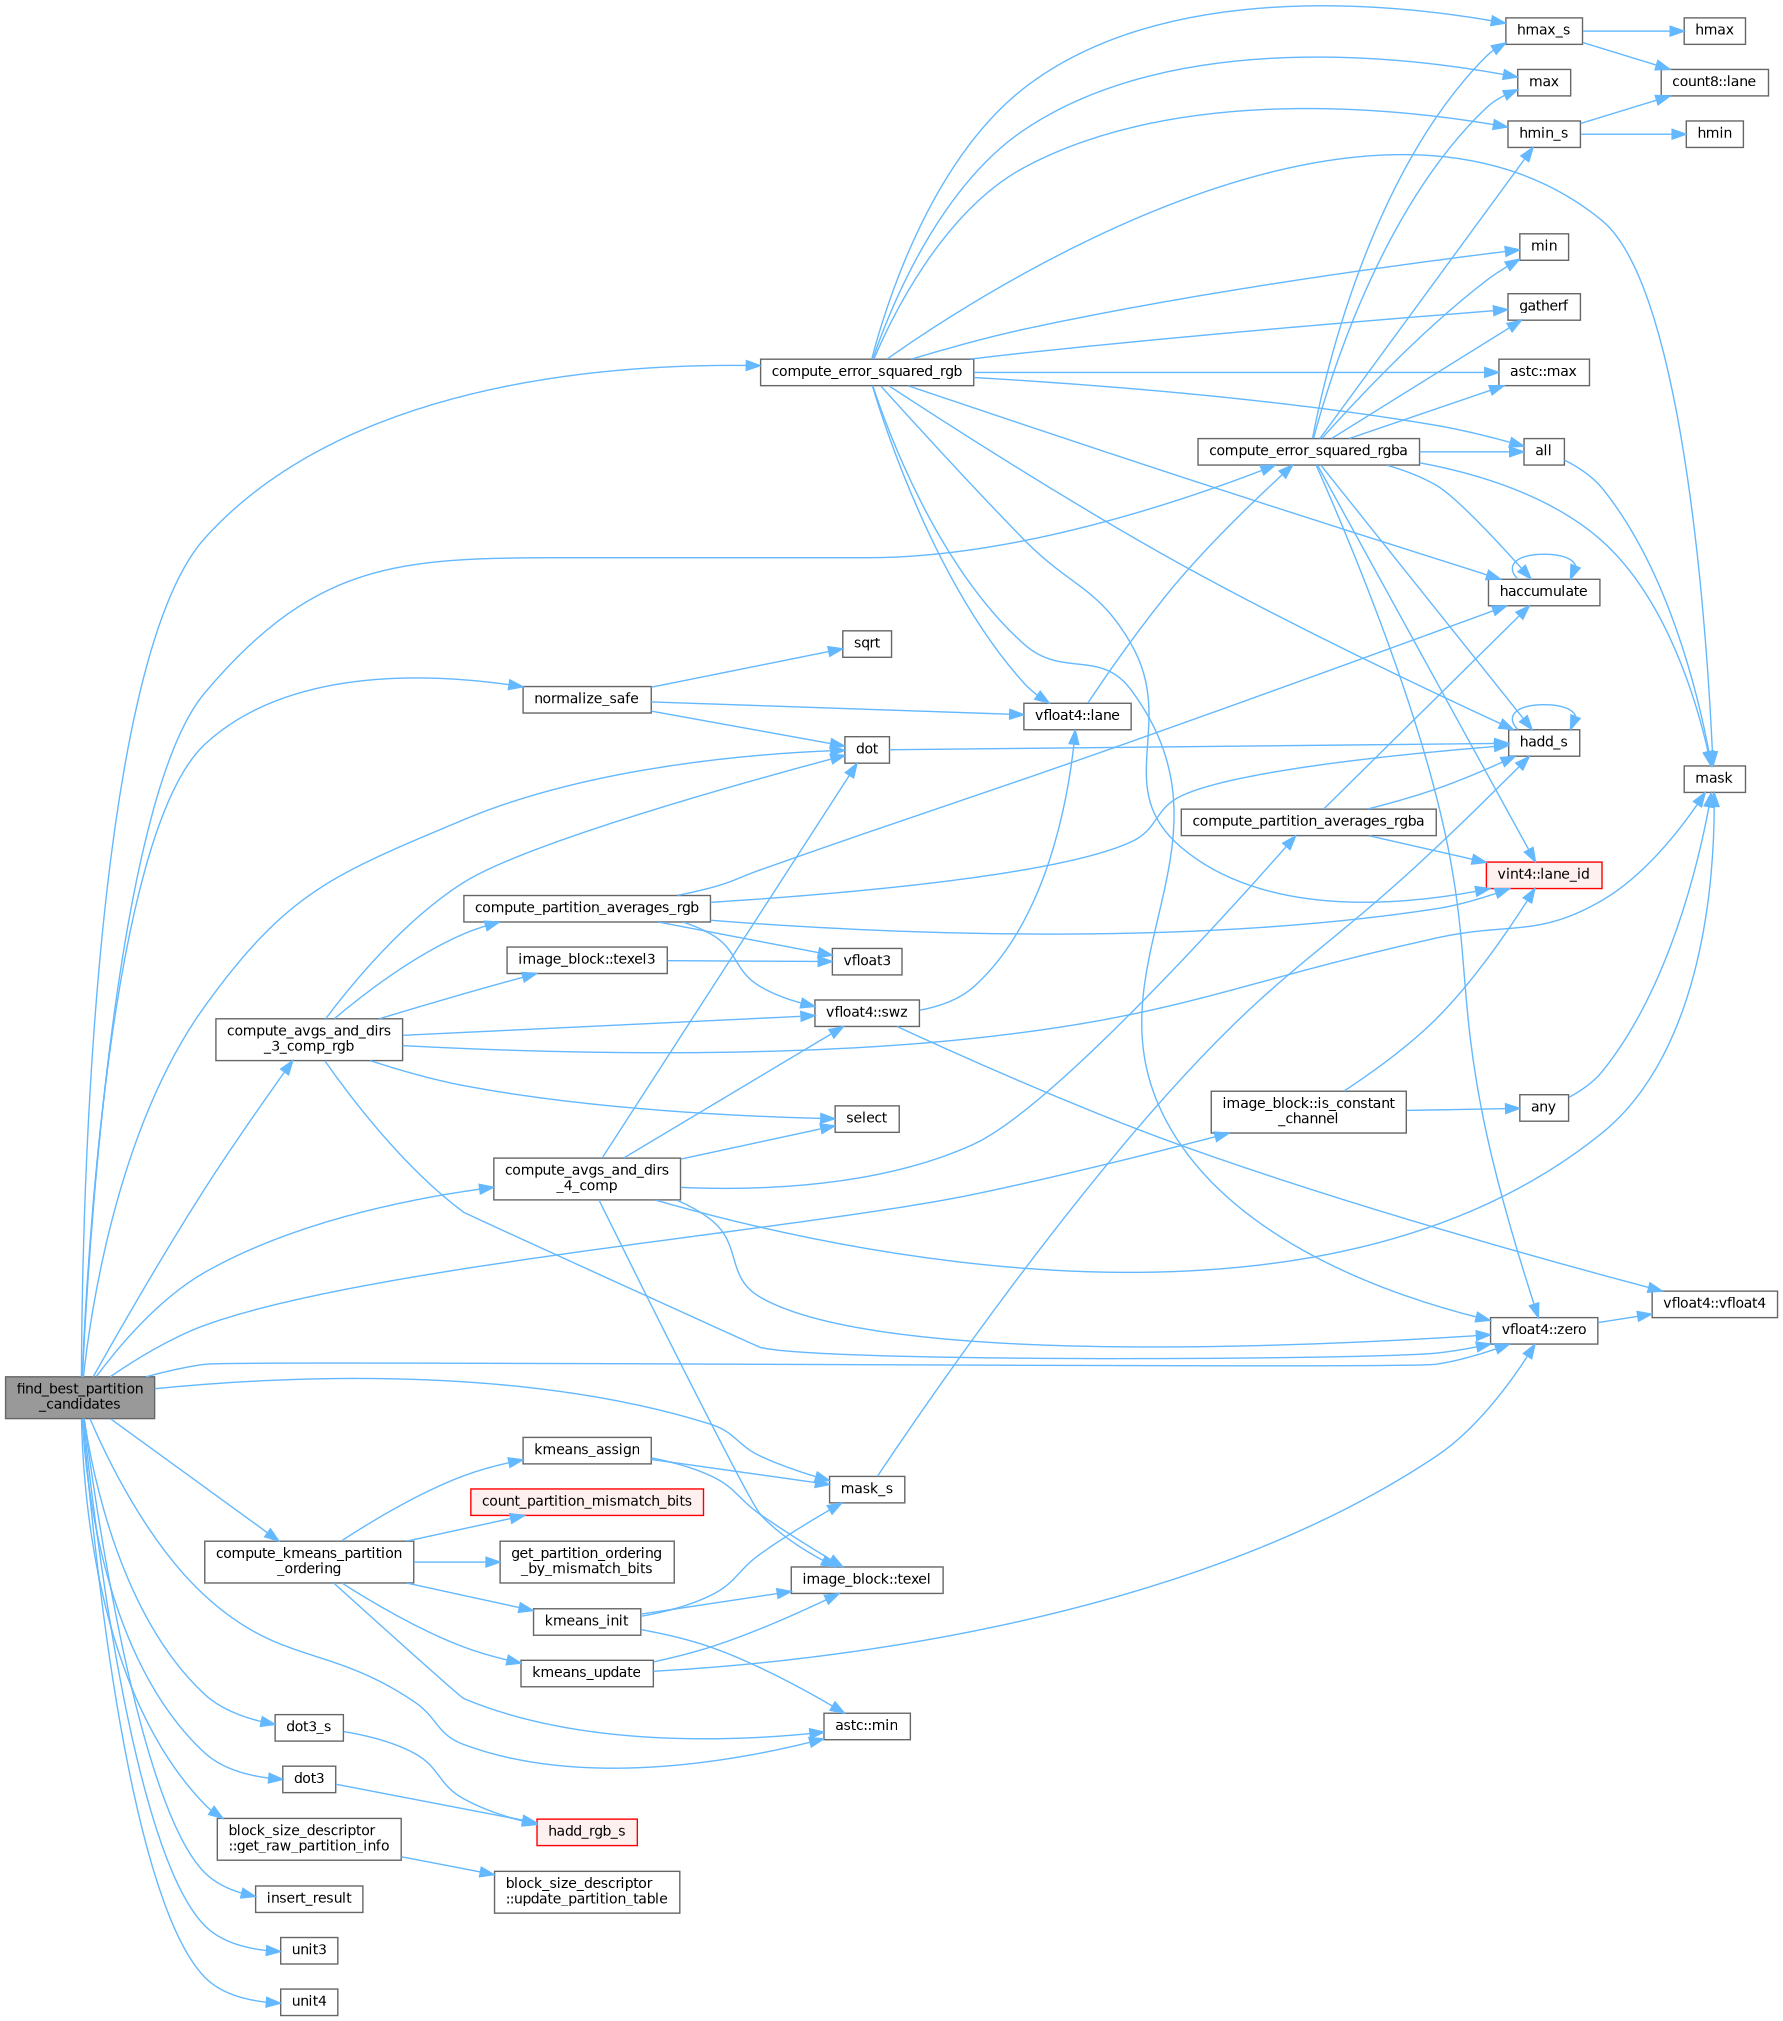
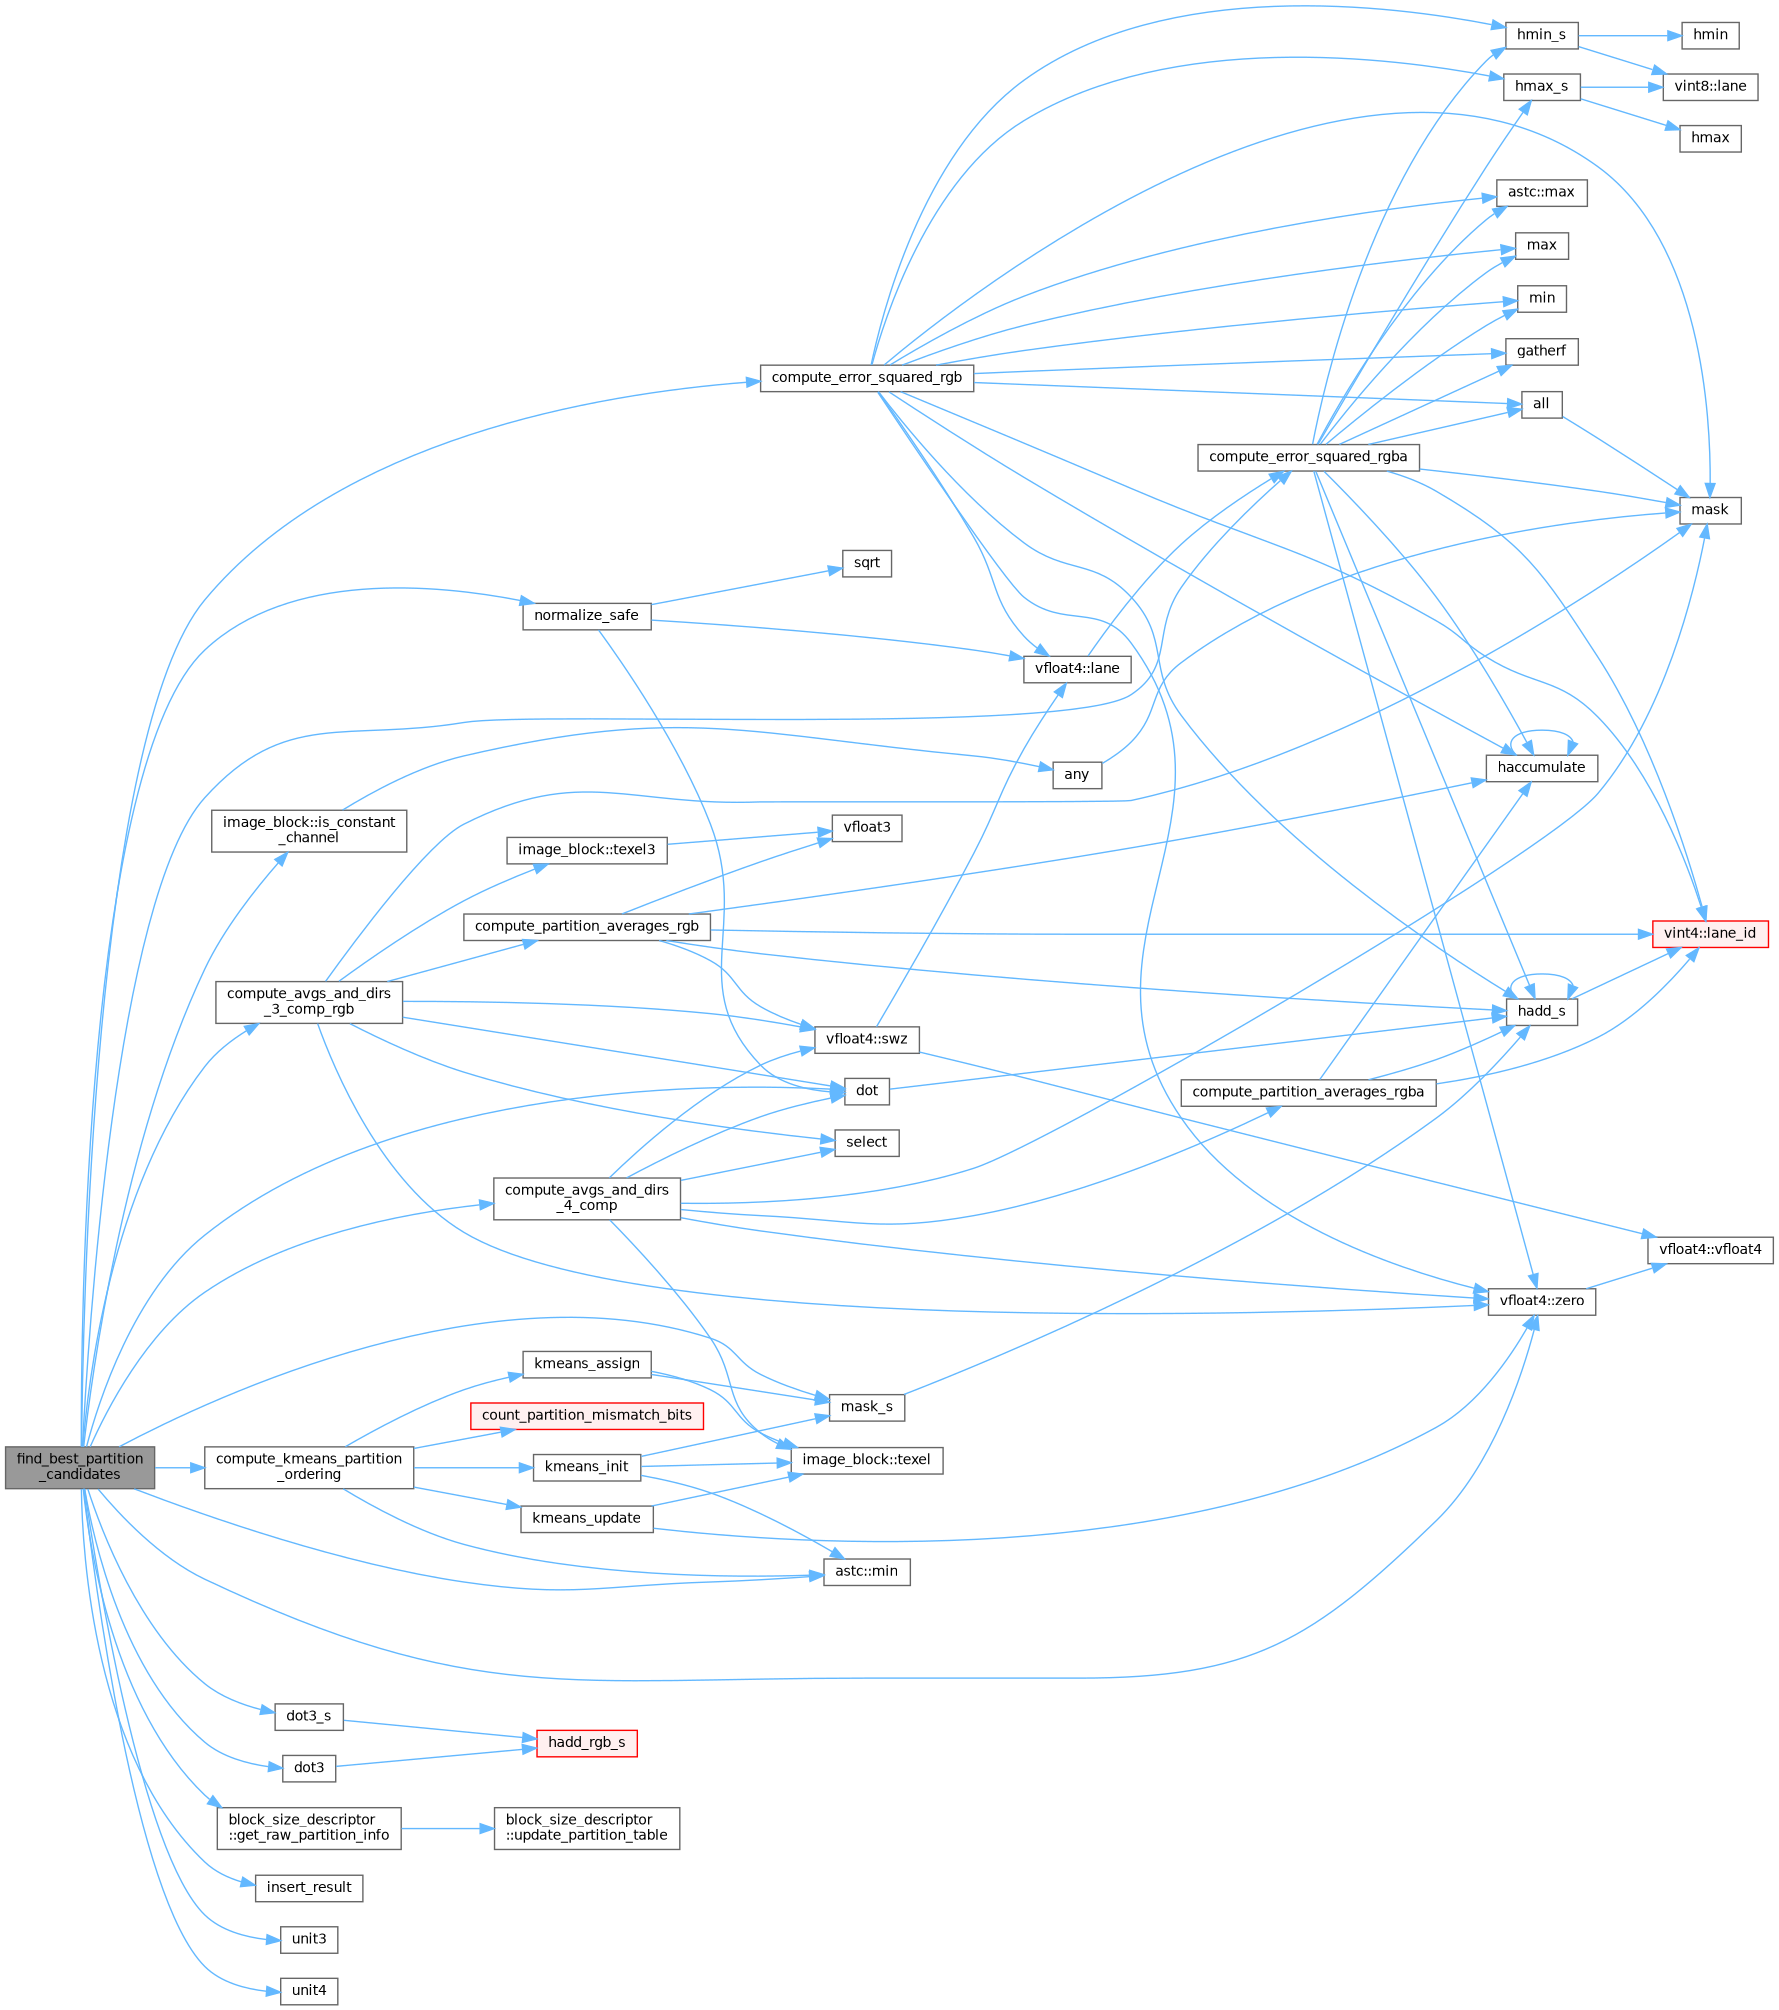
node "count8::lane": label "count8::lane" -> "vint8::lane"
edge "image_block::is_constant _channel" -> "vint4::lane_id": now "hadd_s" -> "vint4::lane_id"
node "get_partition_ordering _by_mismatch_bits": removed
